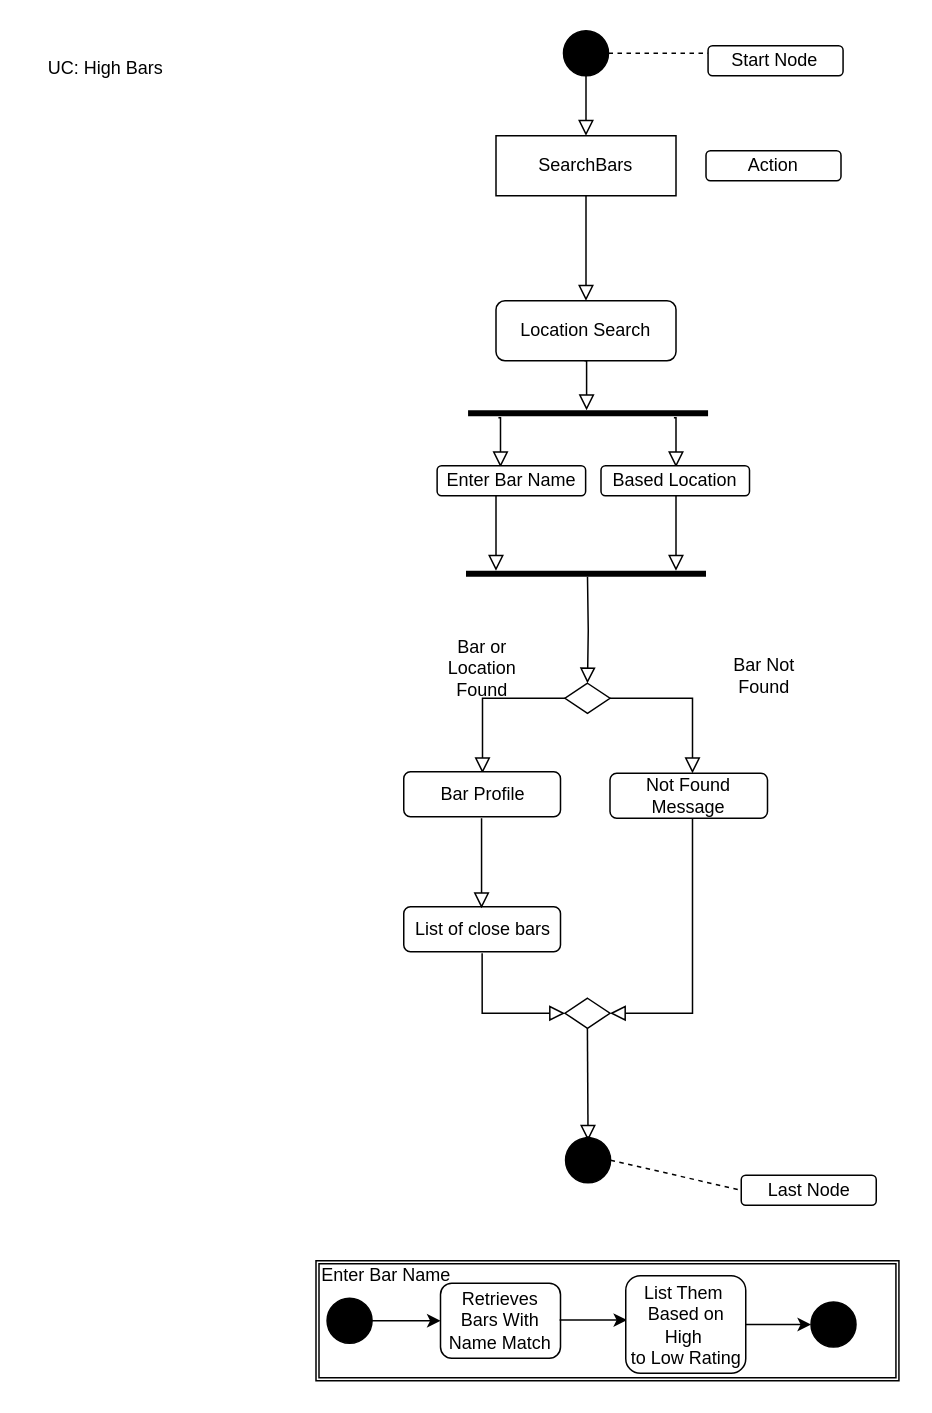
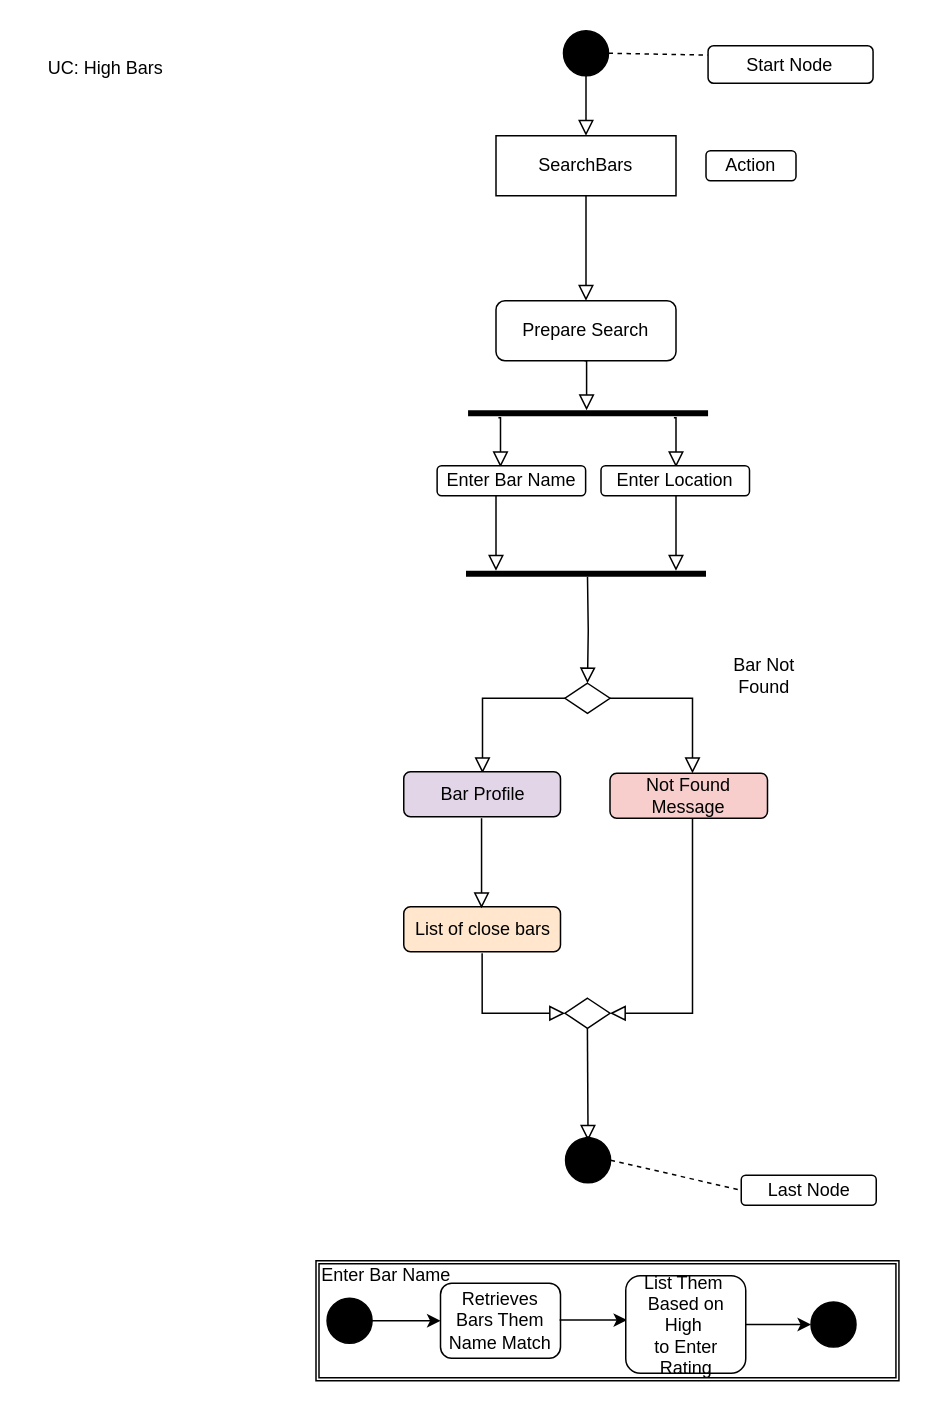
node "Start Node": size 135x30 -> 165x38
node "Action": size 135x30 -> 90x30
node "Location Search": label "Location Search" -> "Prepare Search"
node "Based Location": label "Based Location" -> "Enter Location"
node "Bar or Location Found": removed
node "Bar Profile": fillcolor #ffffff -> #e1d5e7
node "Not Found Message": fillcolor #ffffff -> #f8cecc
node "List of close bars": fillcolor #ffffff -> #ffe6cc
node "Retrieves Bars With Name Match": label "Retrieves Bars With Name Match" -> "Retrieves Bars Them Name Match"
node "List Them Based on High to Low Rating": label "List Them Based on High to Low Rating" -> "List Them Based on High to Enter Rating"
